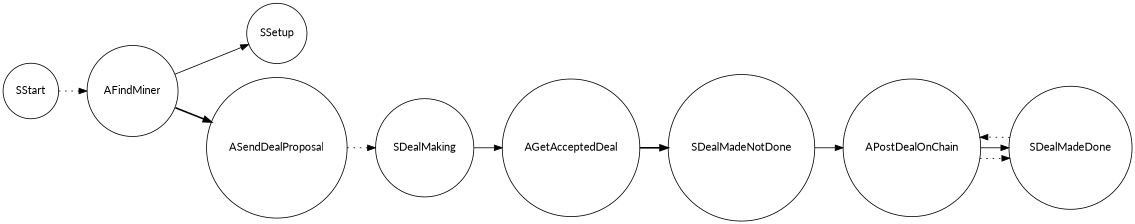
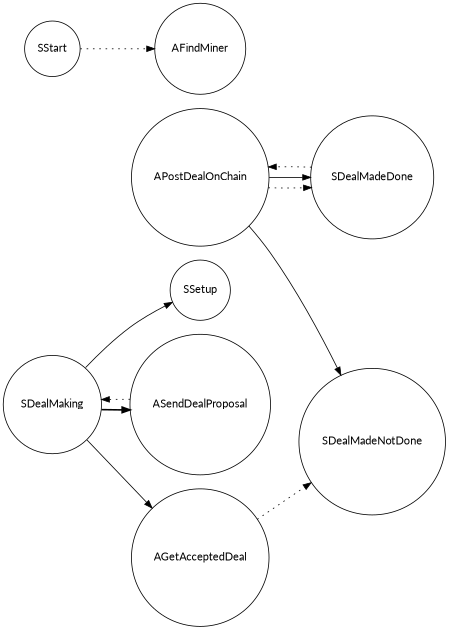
edge "AFindMiner" -> "SSetup": now "SDealMaking" -> "SSetup"
edge "AFindMiner" -> "ASendDealProposal": now "SDealMaking" -> "ASendDealProposal"
edge "AGetAcceptedDeal" -> "SDealMadeNotDone": style bold -> dotted
edge "SDealMadeNotDone" -> "APostDealOnChain": reversed
